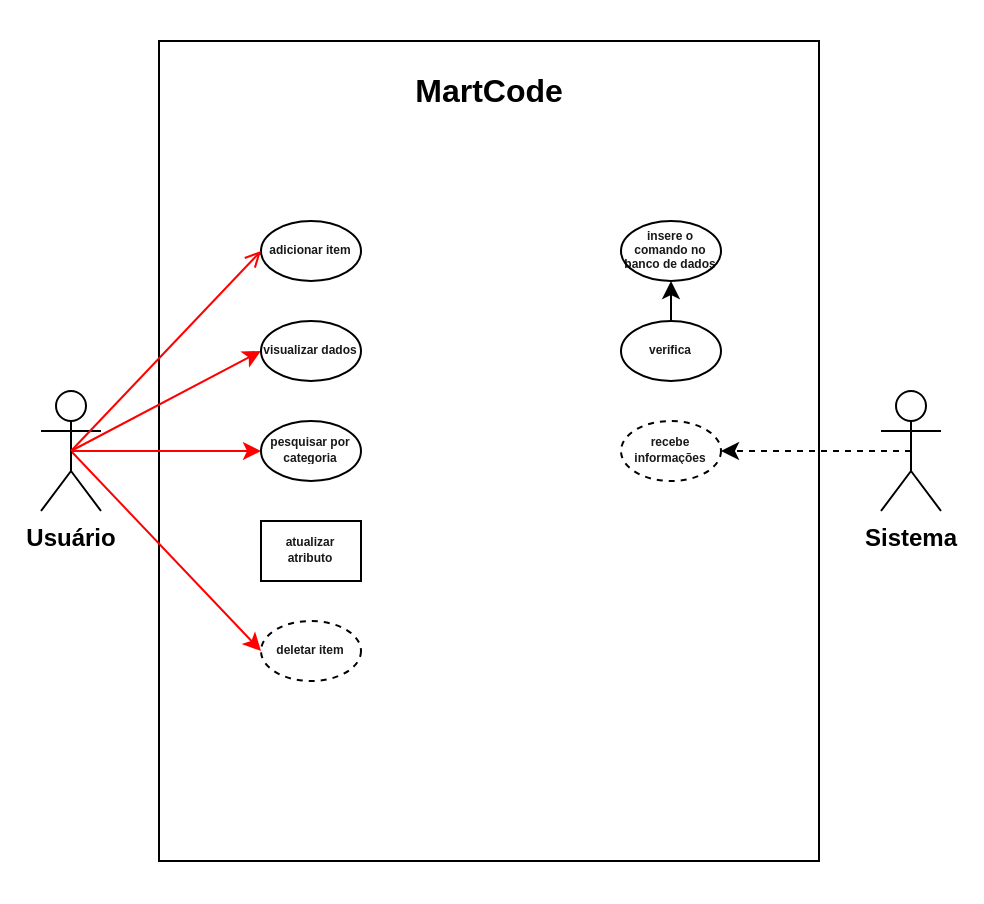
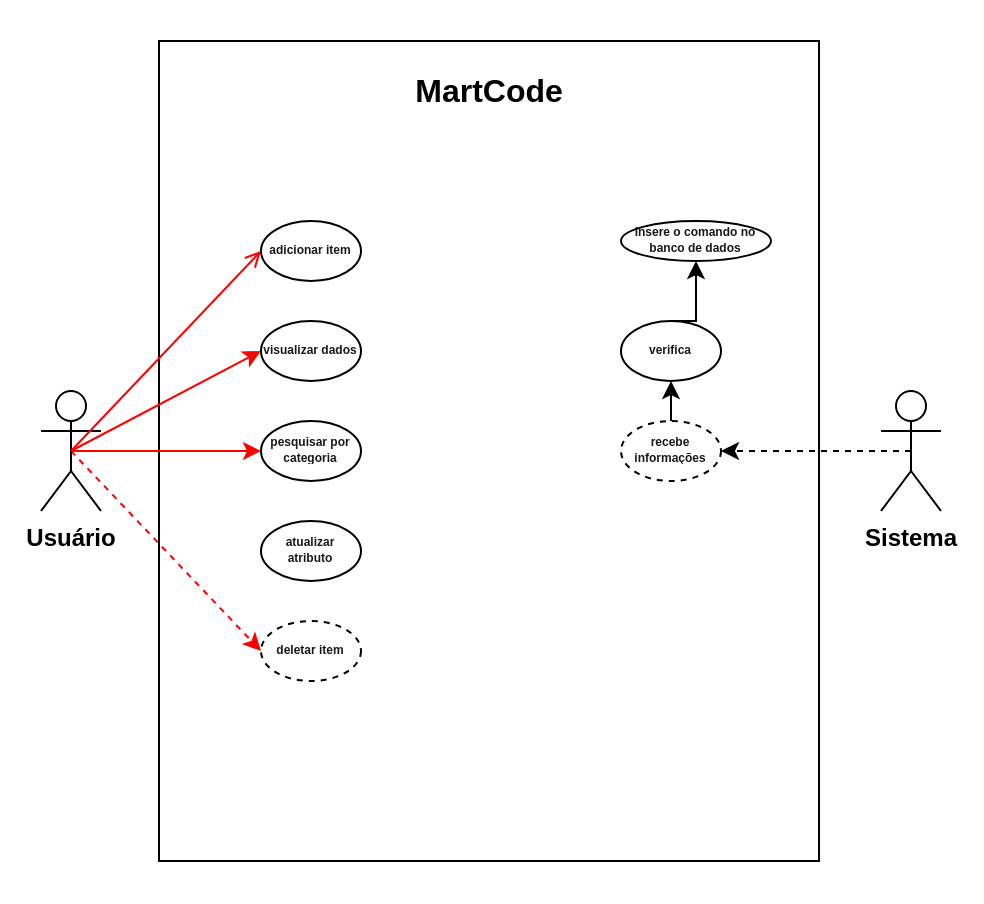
node "insere o comando no banco de dados": size 100x60 -> 150x40
edge "recebe informações" -> "verifica": added
edge "Usuário" -> "deletar item": style solid -> dashed
node "atualizar atributo": shape rectangle -> ellipse
